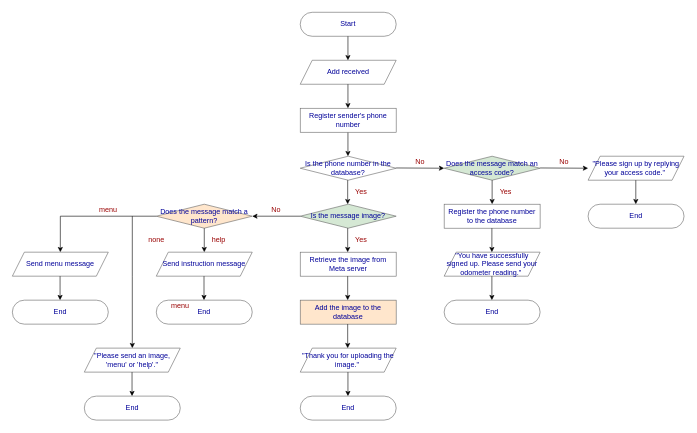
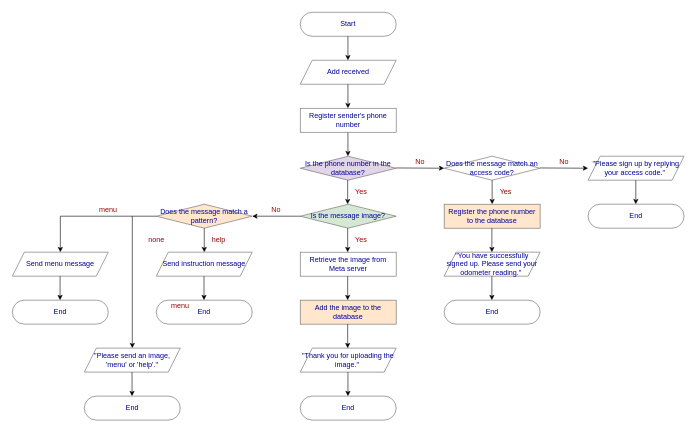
node "Is the phone number in the database?": fillcolor #ffffff -> #e1d5e7
node "Does the message match an access code?": fillcolor #d5e8d4 -> #ffffff
node "Register the phone number to the database": fillcolor #ffffff -> #ffe6cc
